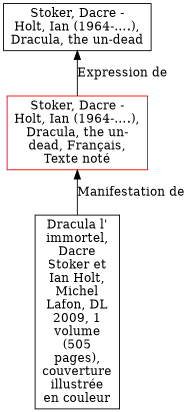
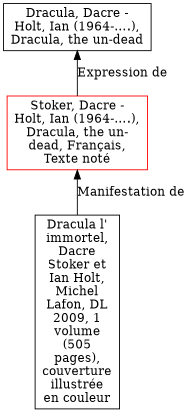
node "Stoker, Dacre - Holt, Ian (1964-….), Dracula, the un-dead": label "Stoker, Dacre - Holt, Ian (1964-….), Dracula, the un-dead" -> "Dracula, Dacre - Holt, Ian (1964-….), Dracula, the un-dead"
